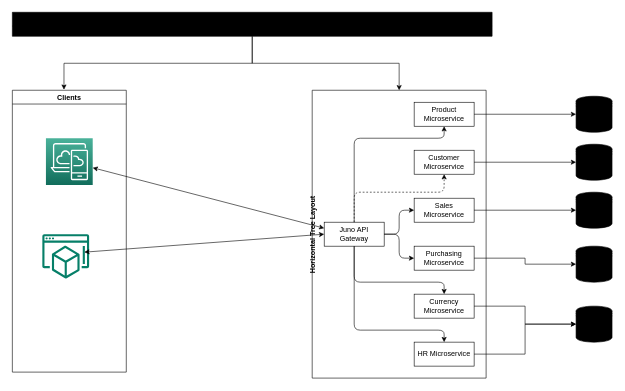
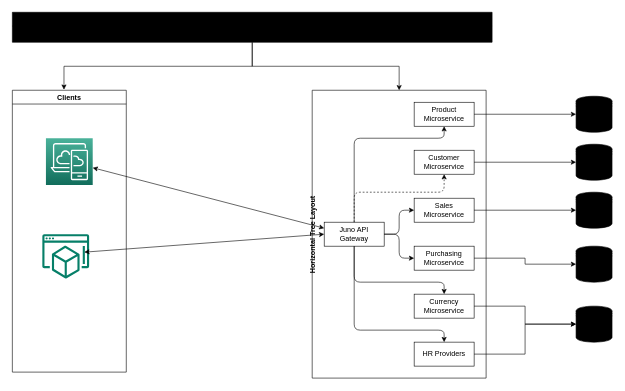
node "Identity Server": size 480x24 -> 480x30
node "HR Microservice": label "HR Microservice" -> "HR Providers"
